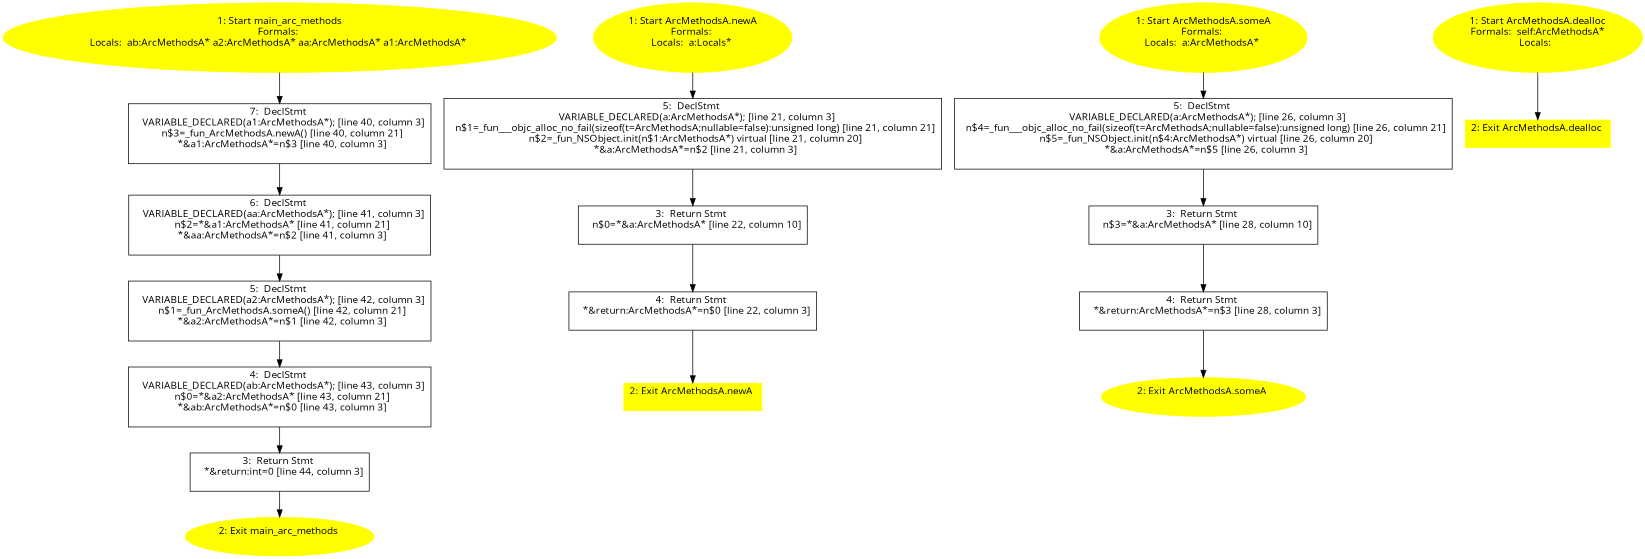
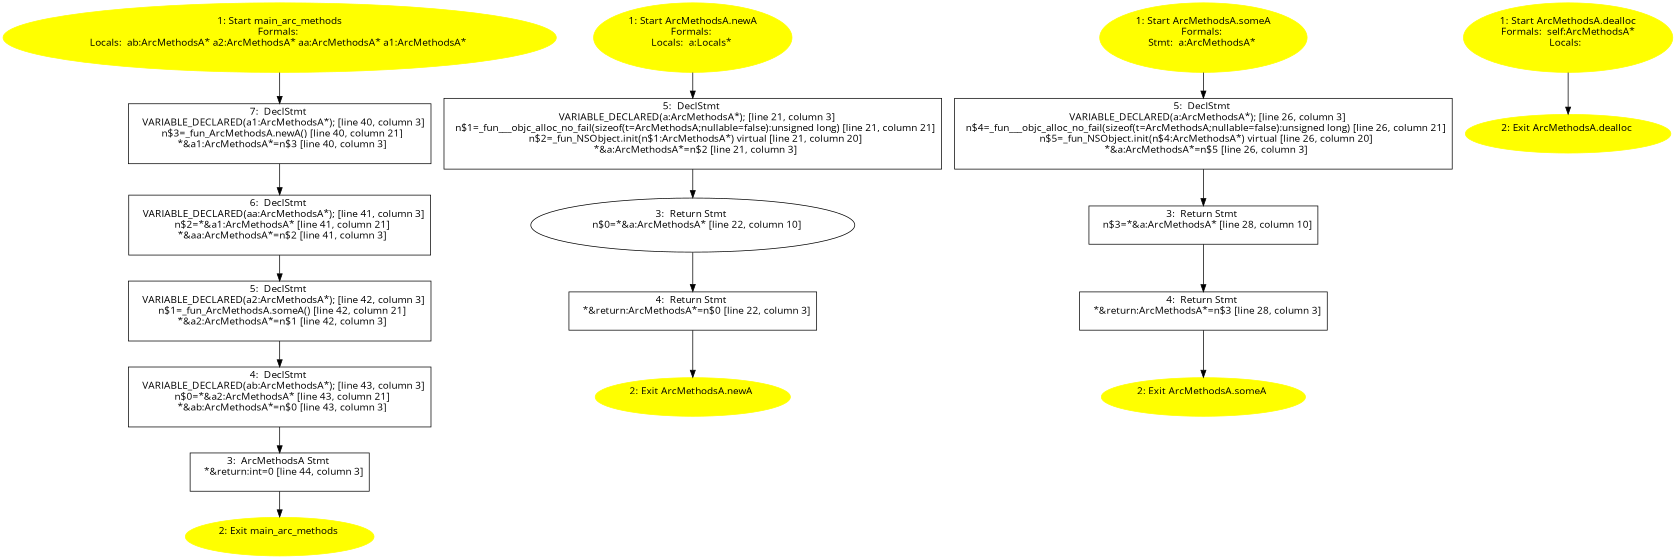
node "1: Start ArcMethodsA.someA Formals: Locals:  a:ArcMethodsA*": label "1: Start ArcMethodsA.someA Formals: Locals:  a:ArcMethodsA*" -> "1: Start ArcMethodsA.someA Formals: Stmt:  a:ArcMethodsA*"
node "2: Exit ArcMethodsA.dealloc": shape box -> ellipse
node "3:  Return Stmt n$0=*&a:ArcMethodsA* [line 22, column 10]": shape box -> ellipse
node "2: Exit ArcMethodsA.newA": shape box -> ellipse
node "3:  Return Stmt *&return:int=0 [line 44, column 3]": label "3:  Return Stmt *&return:int=0 [line 44, column 3]" -> "3:  ArcMethodsA Stmt *&return:int=0 [line 44, column 3]"
